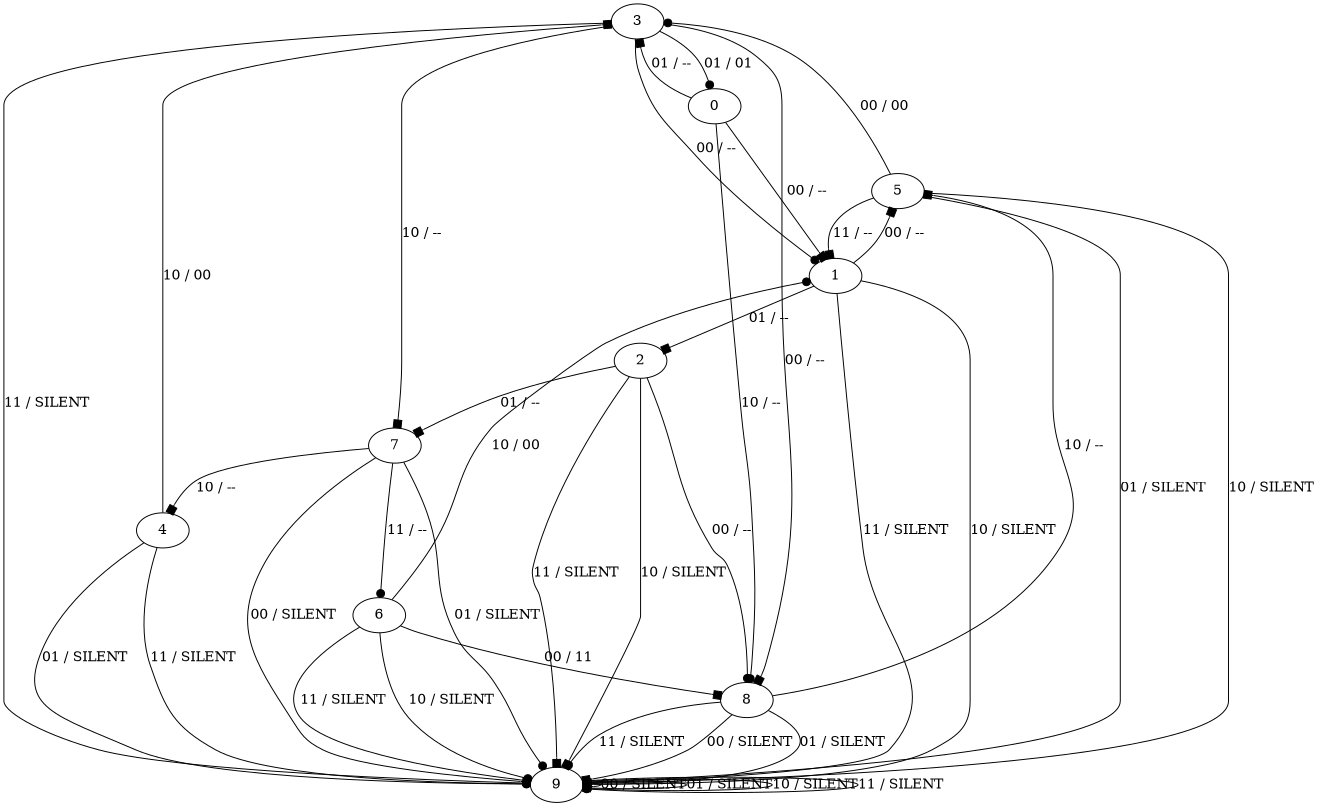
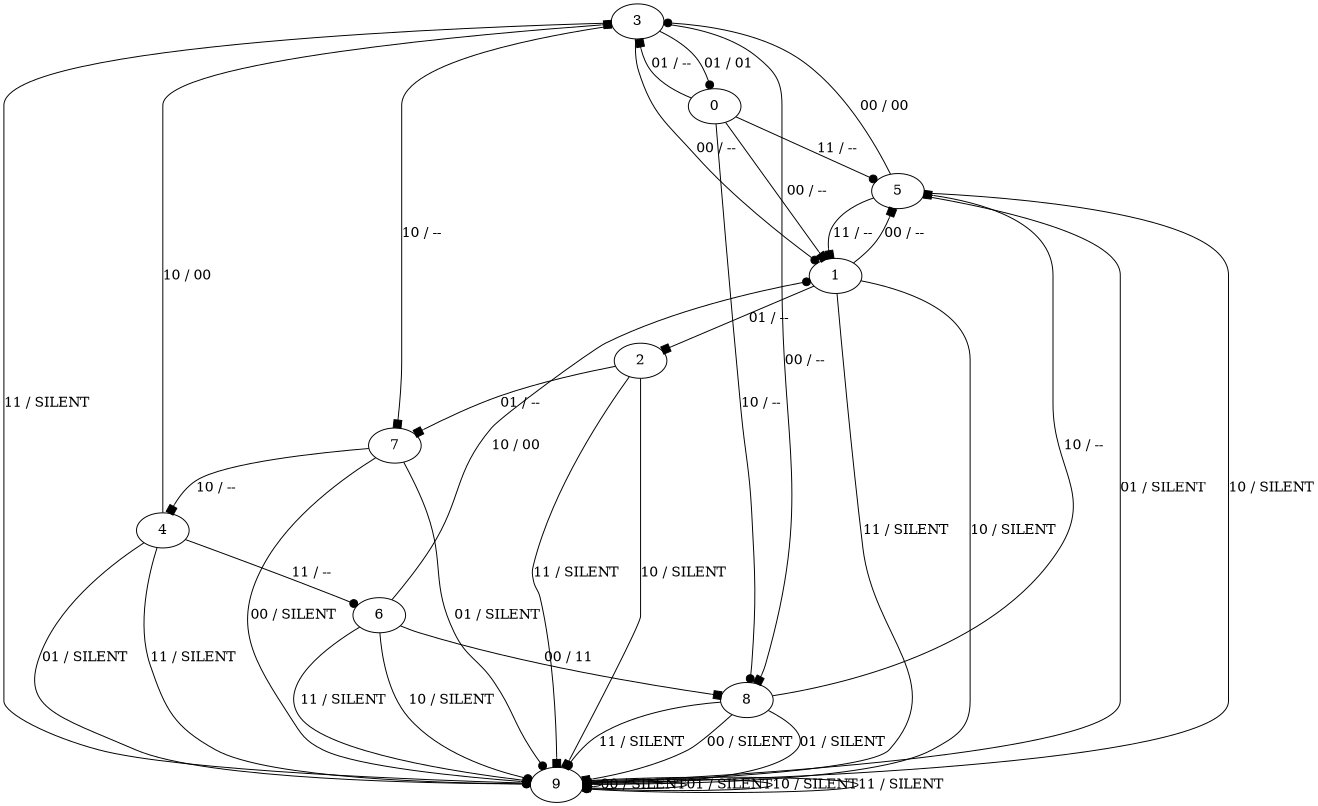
edge "0" -> "5": added, label "11 / --"
edge "7" -> "6": now "4" -> "6"
edge "2" -> "8": removed, label "00 / --"
